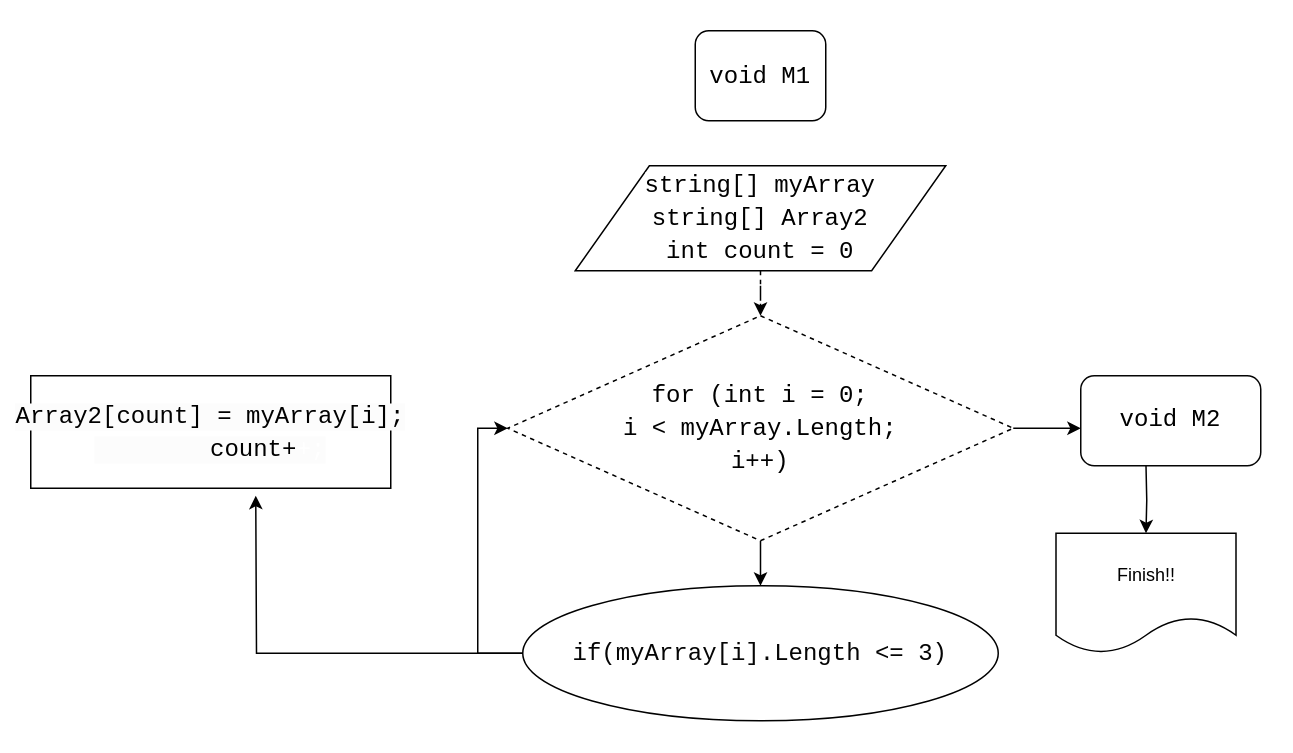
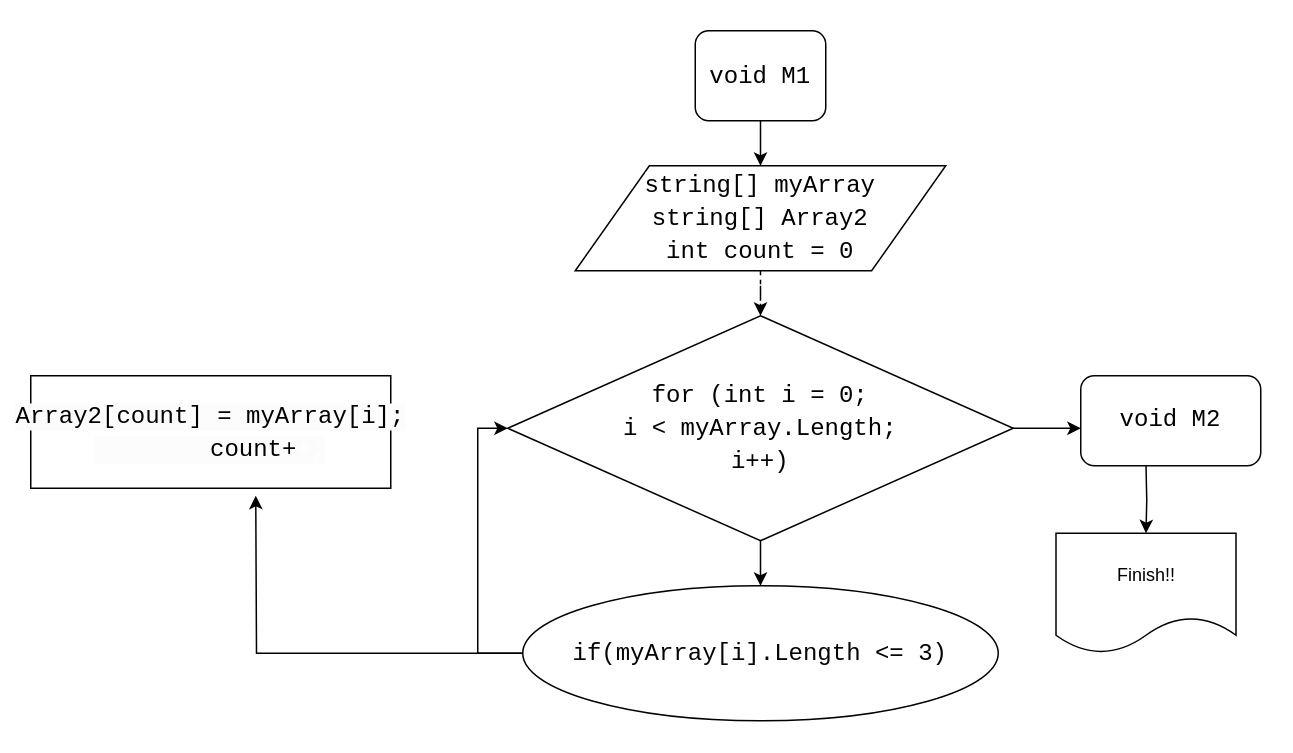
edge "void M1" -> "string[] myArray string[] Array2 int count = 0": added
node "for (int i = 0; i < myArray.Length; i++)": style dashed -> solid
